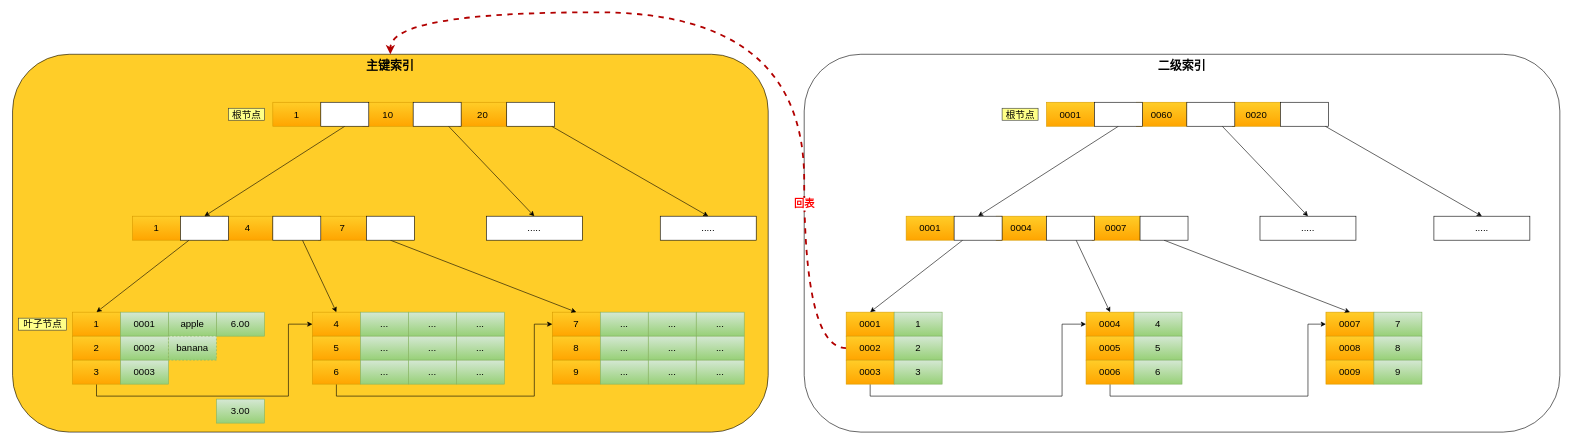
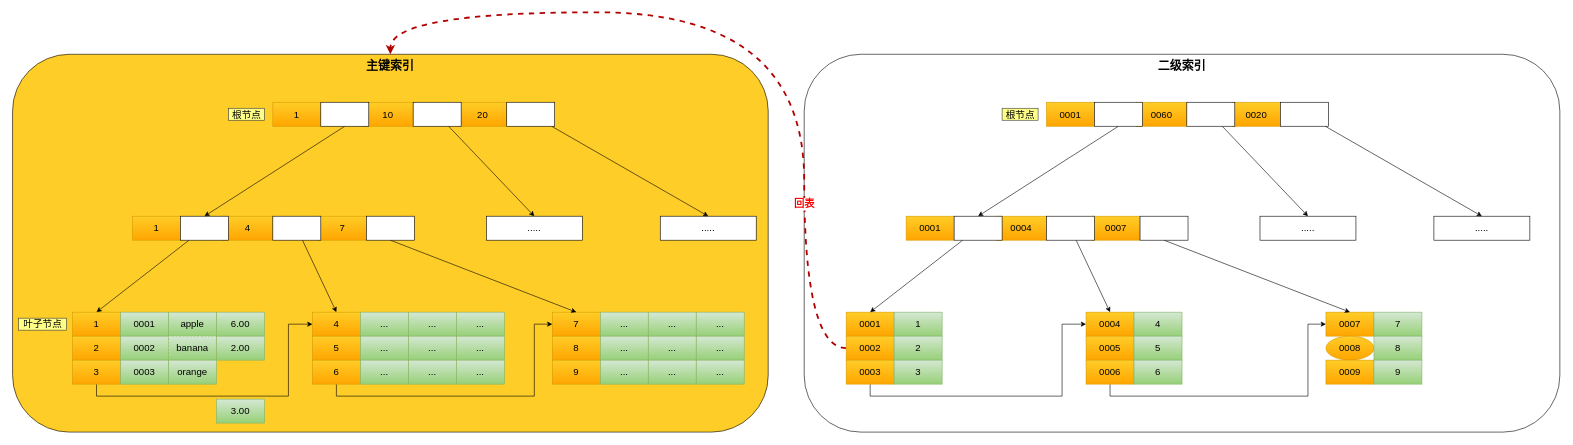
node "2.00": added
node "0008": shape rectangle -> ellipse
node "orange": added
